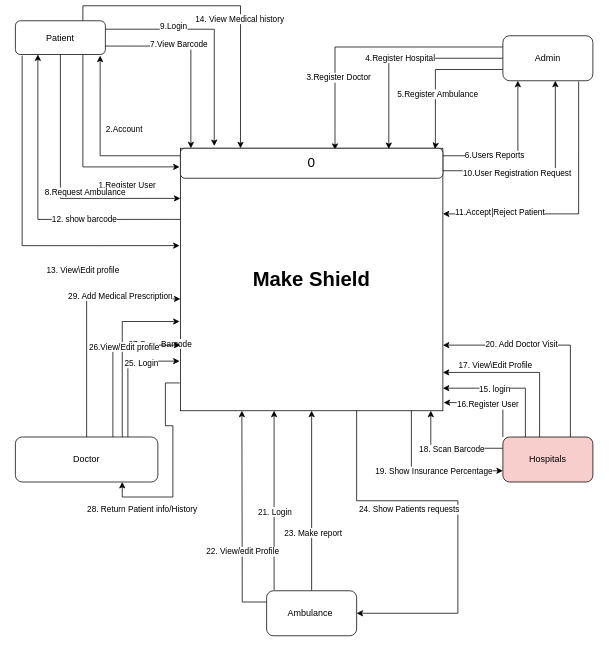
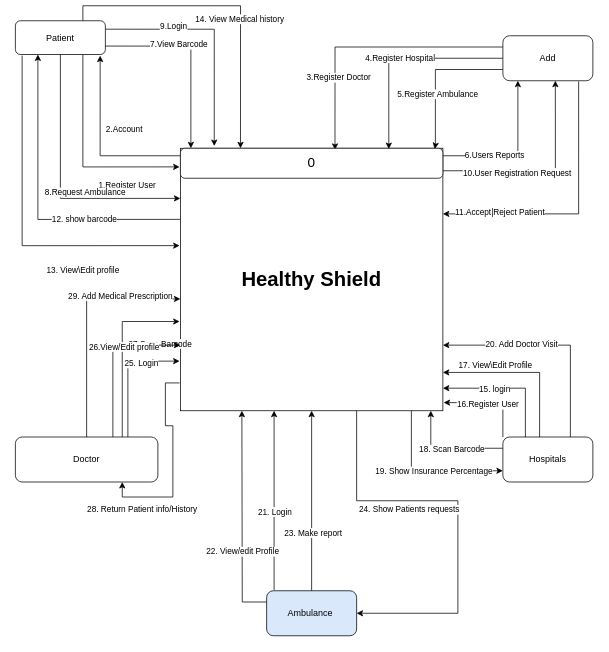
node "Admin": label "Admin" -> "Add"
node "Make Shield": label "Make Shield" -> "Healthy Shield"
node "Hospitals": fillcolor #f8cecc -> #ffffff
node "Ambulance": fillcolor #ffffff -> #dae8fc
